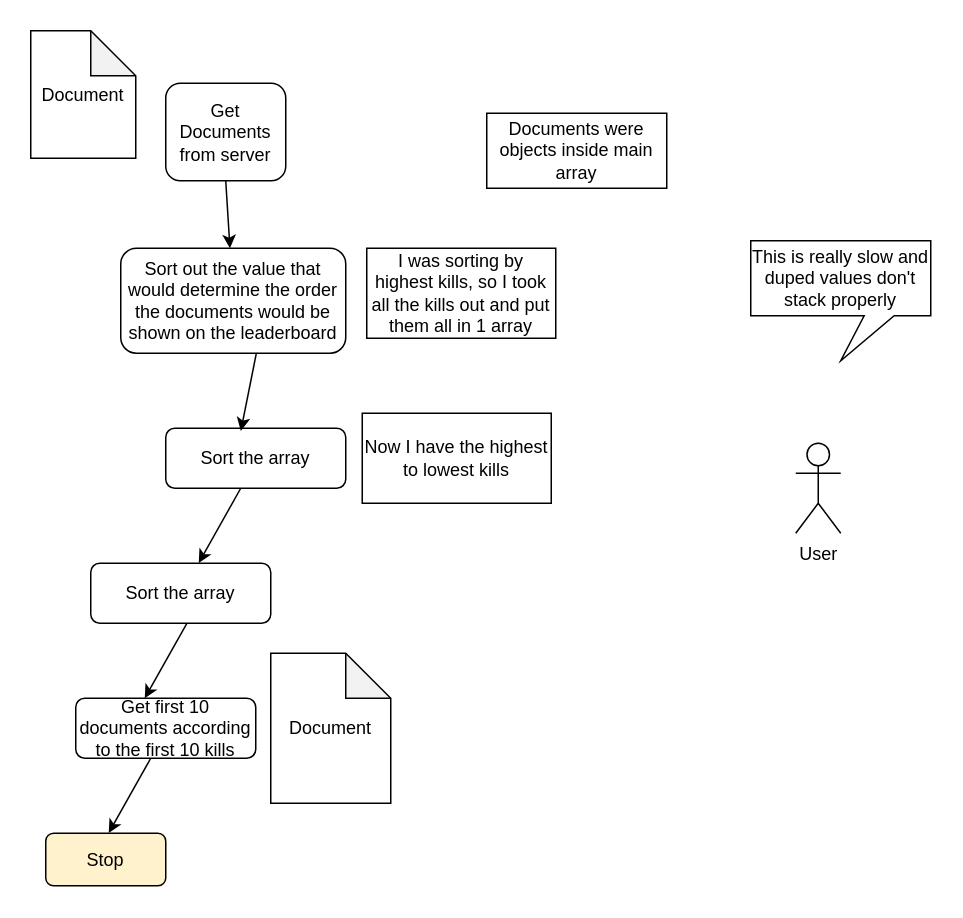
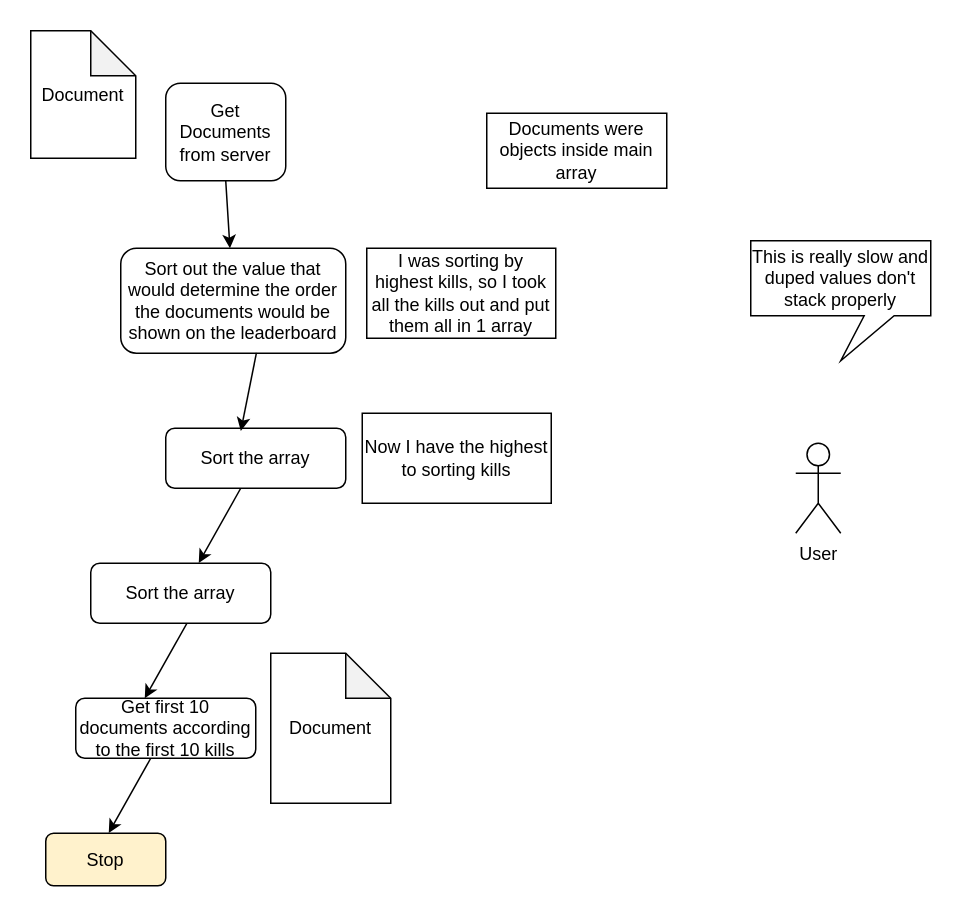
node "Now I have the highest to lowest kills": label "Now I have the highest to lowest kills" -> "Now I have the highest to sorting kills"
